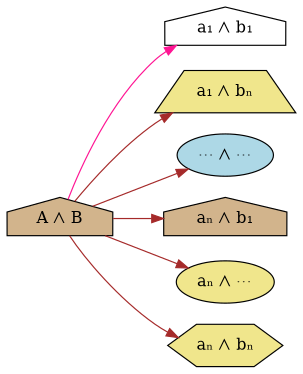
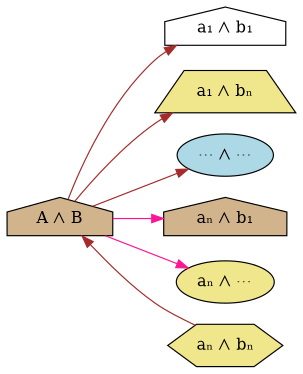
edge "A ⋀ B" -> "a₁ ⋀ b₁": color deeppink -> brown
edge "A ⋀ B" -> "aₙ ⋀ b₁": color brown -> deeppink
edge "A ⋀ B" -> "aₙ ⋀ ⋯": color brown -> deeppink
edge "A ⋀ B" -> "aₙ ⋀ bₙ": reversed
